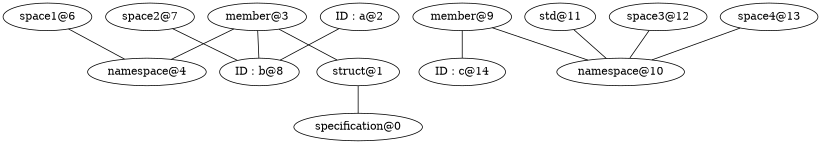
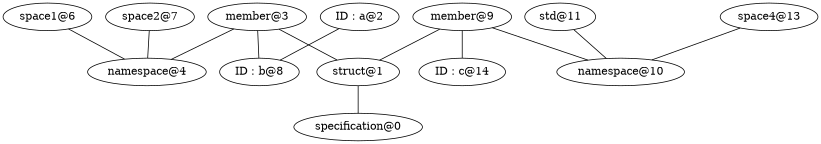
node "space3@12": removed
edge "member@9" -- "struct@1": added
edge "space2@7" -- "ID：b@8": now "space2@7" -- "namespace@4"
